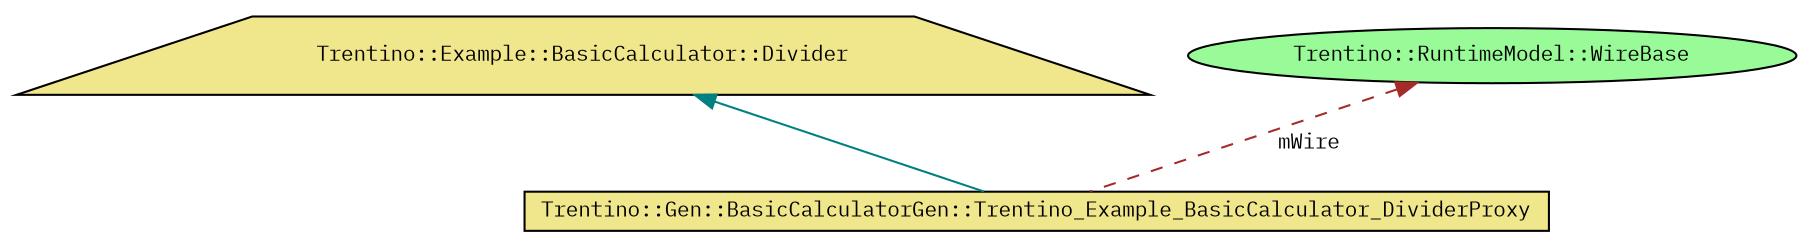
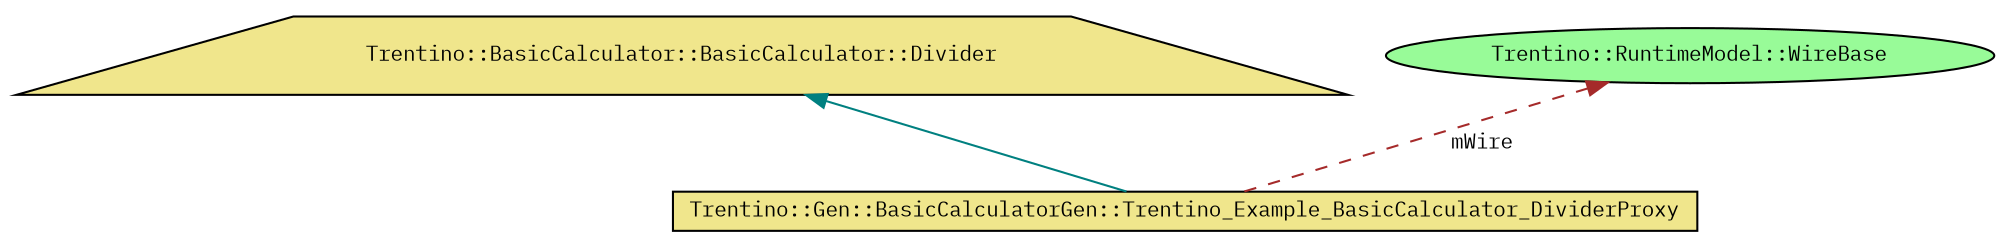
node "Trentino::Example::BasicCalculator::Divider": label "Trentino::Example::BasicCalculator::Divider" -> "Trentino::BasicCalculator::BasicCalculator::Divider"
